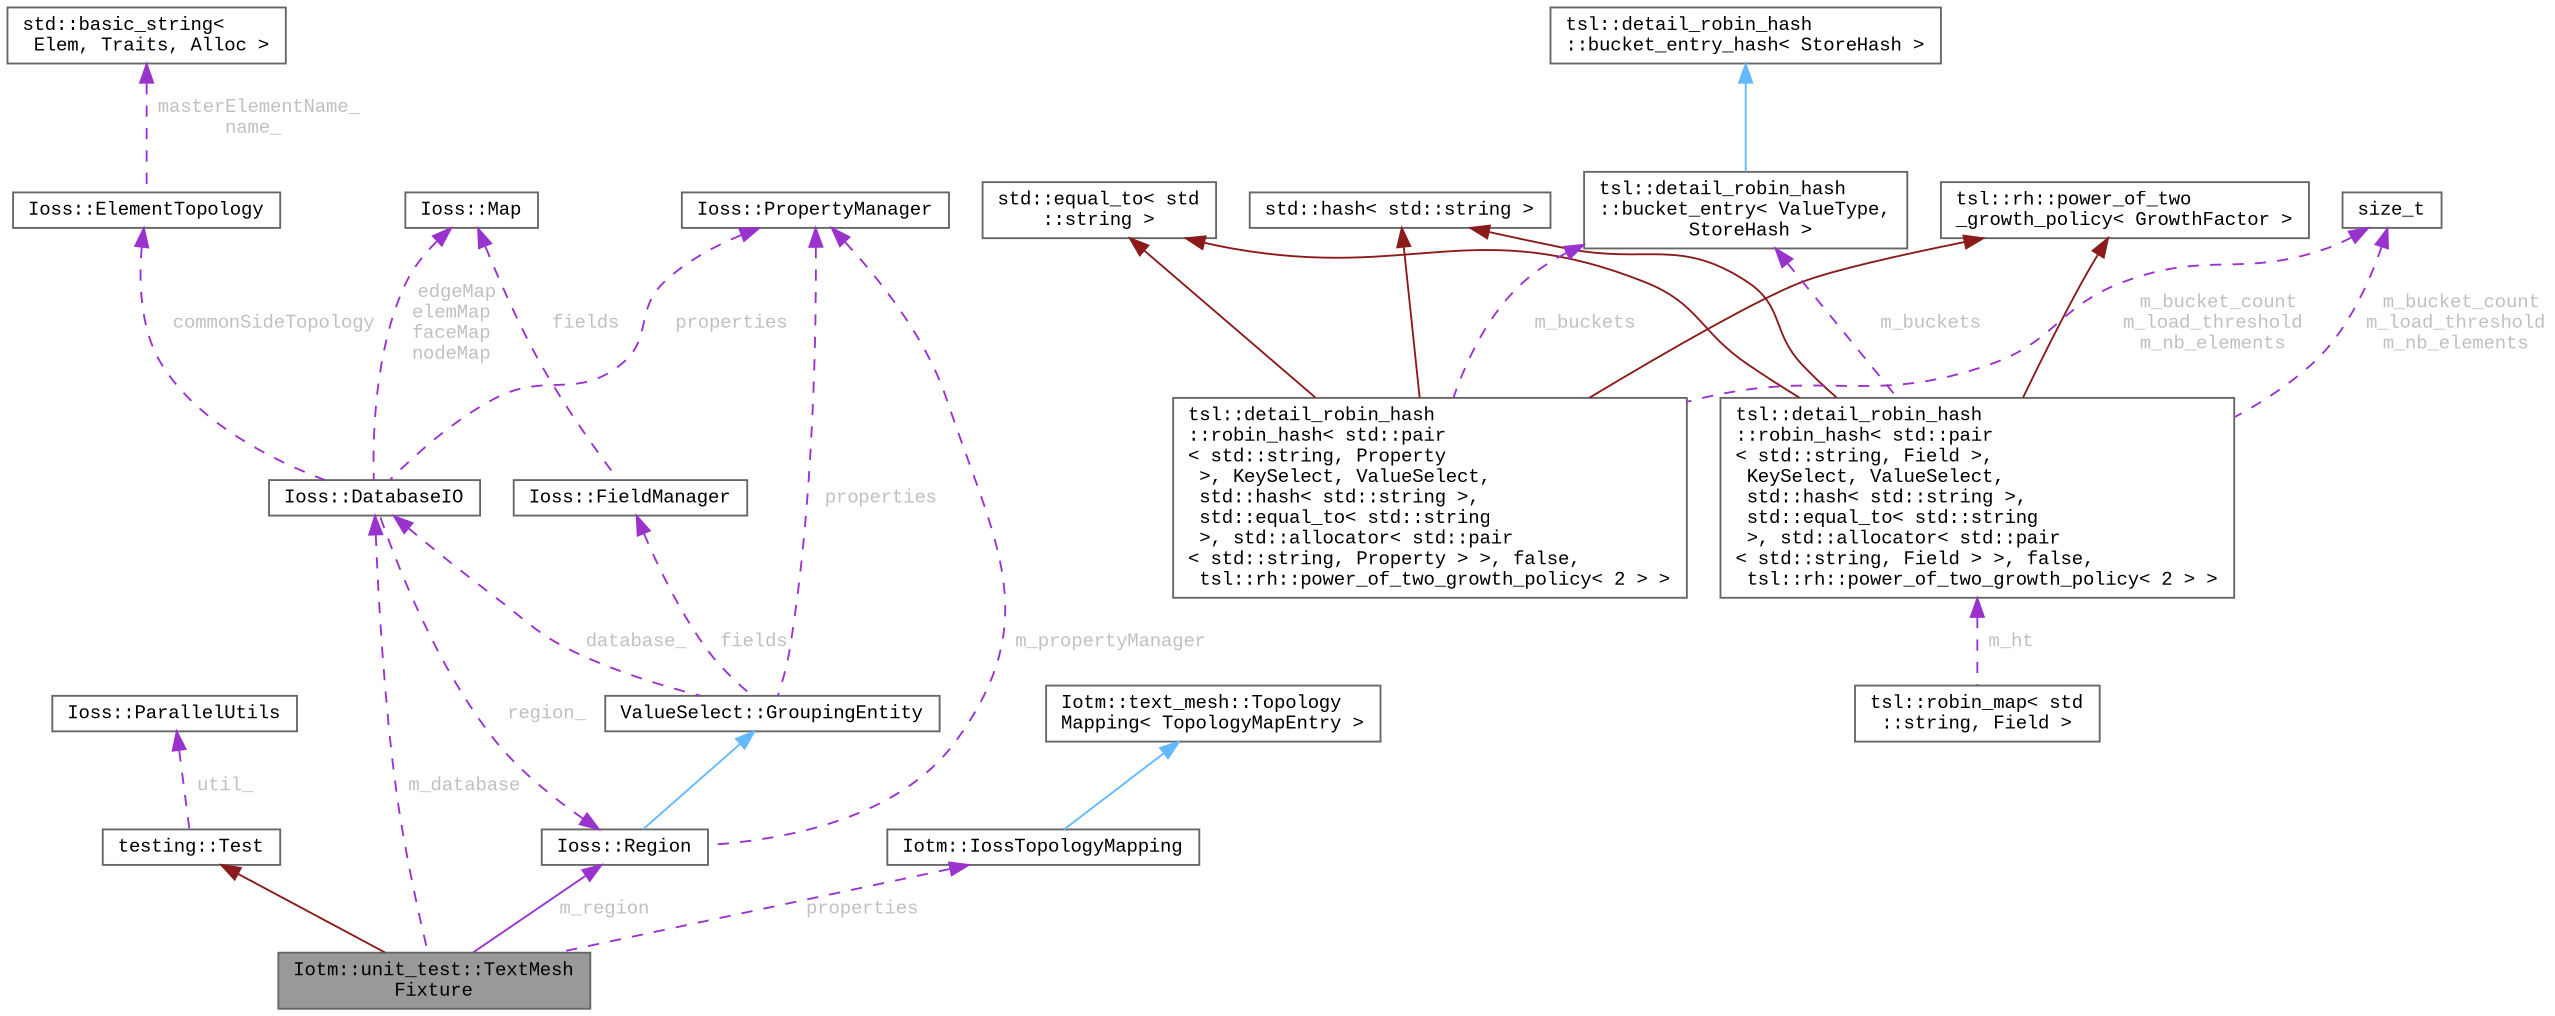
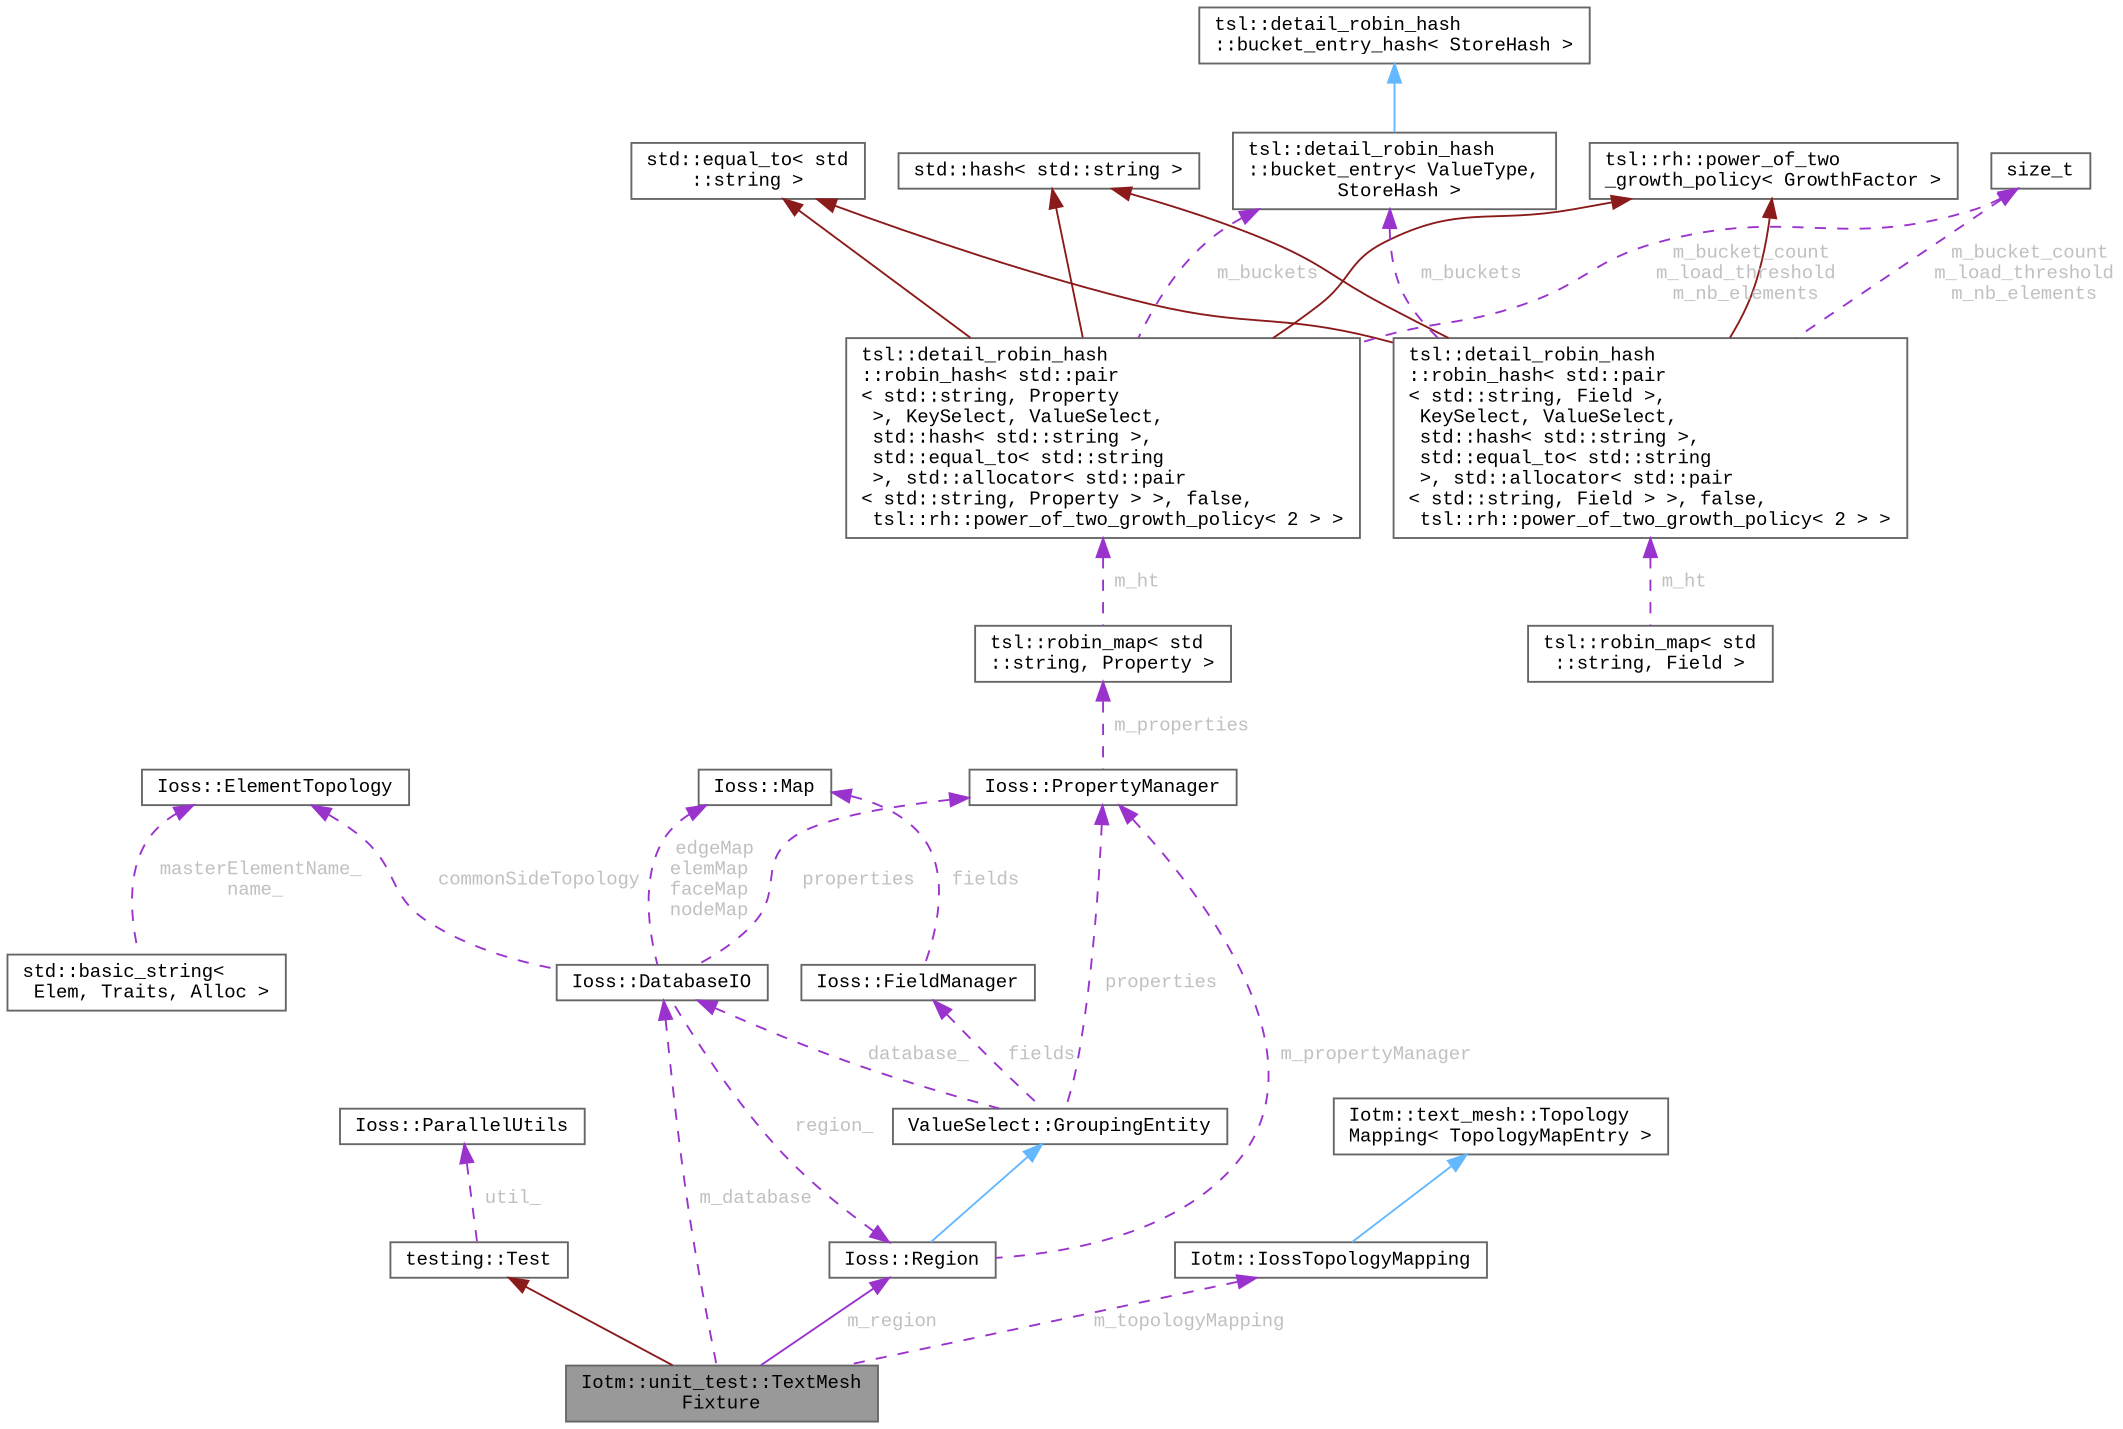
edge "Ioss::ElementTopology" -> "std::basic_string< Elem, Traits, Alloc >": reversed
node "tsl::robin_map< std ::string, Property >": added
edge "Iotm::unit_test::TextMesh Fixture" -> "Iotm::IossTopologyMapping": label " properties" -> " m_topologyMapping"
